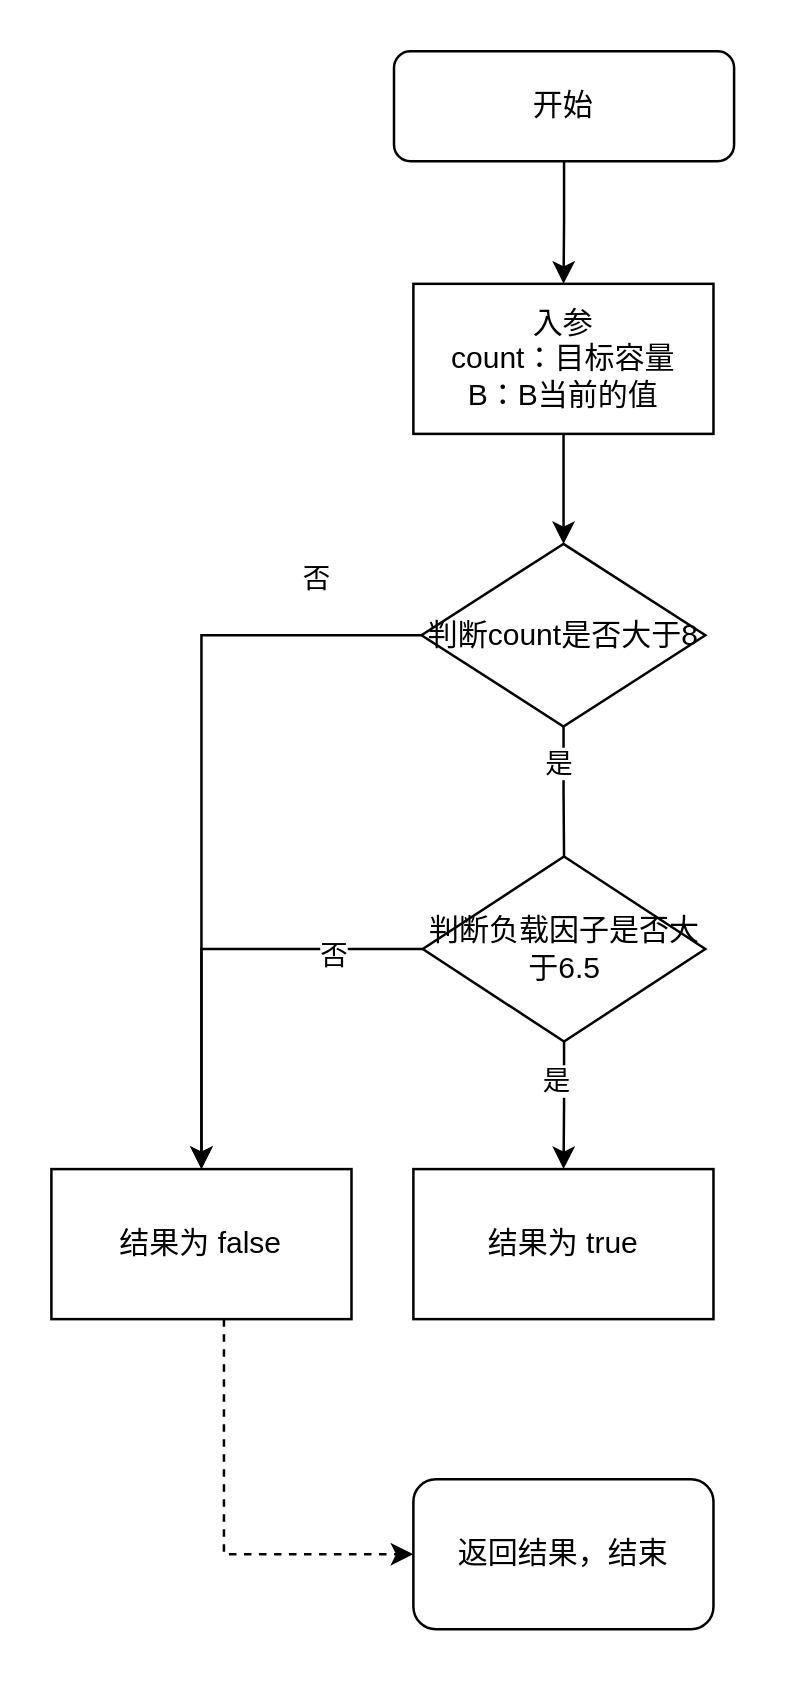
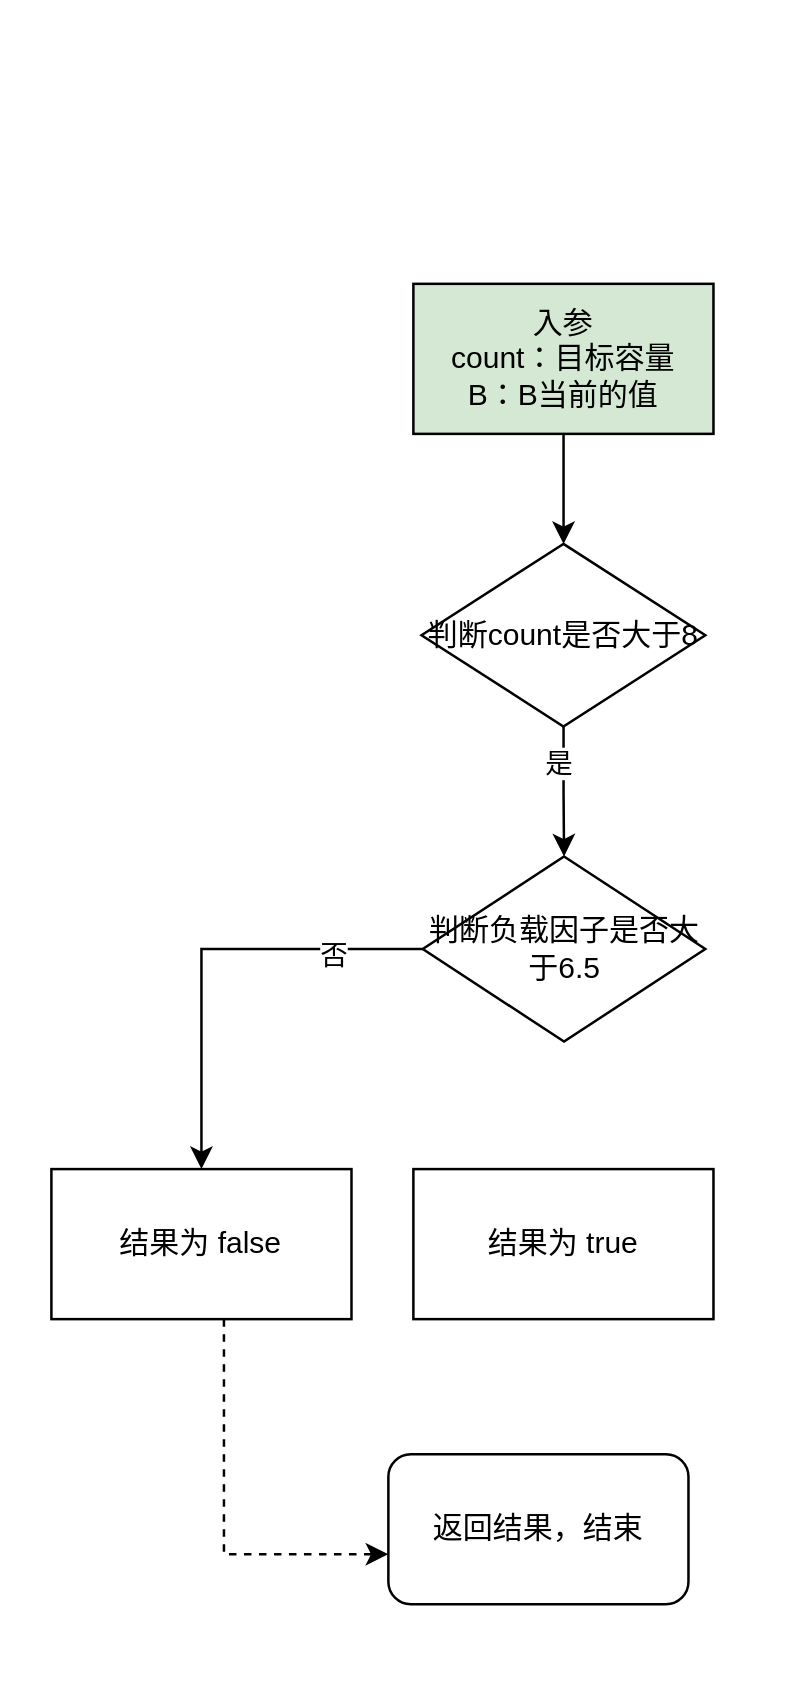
node "开始": removed
edge "开始" -> "入参 count：目标容量 B：B当前的值": removed
node "入参 count：目标容量 B：B当前的值": fillcolor #ffffff -> #d5e8d4
edge "判断count是否大于8" -> "结果为 false": removed, label "否"
edge "判断count是否大于8" -- "判断负载因子是否大于6.5": arrowhead none -> classic
edge "判断负载因子是否大于6.5" -> "结果为 true": removed, label "是"
node "返回结果，结束": moved (563, 1554) -> (538, 1529)
